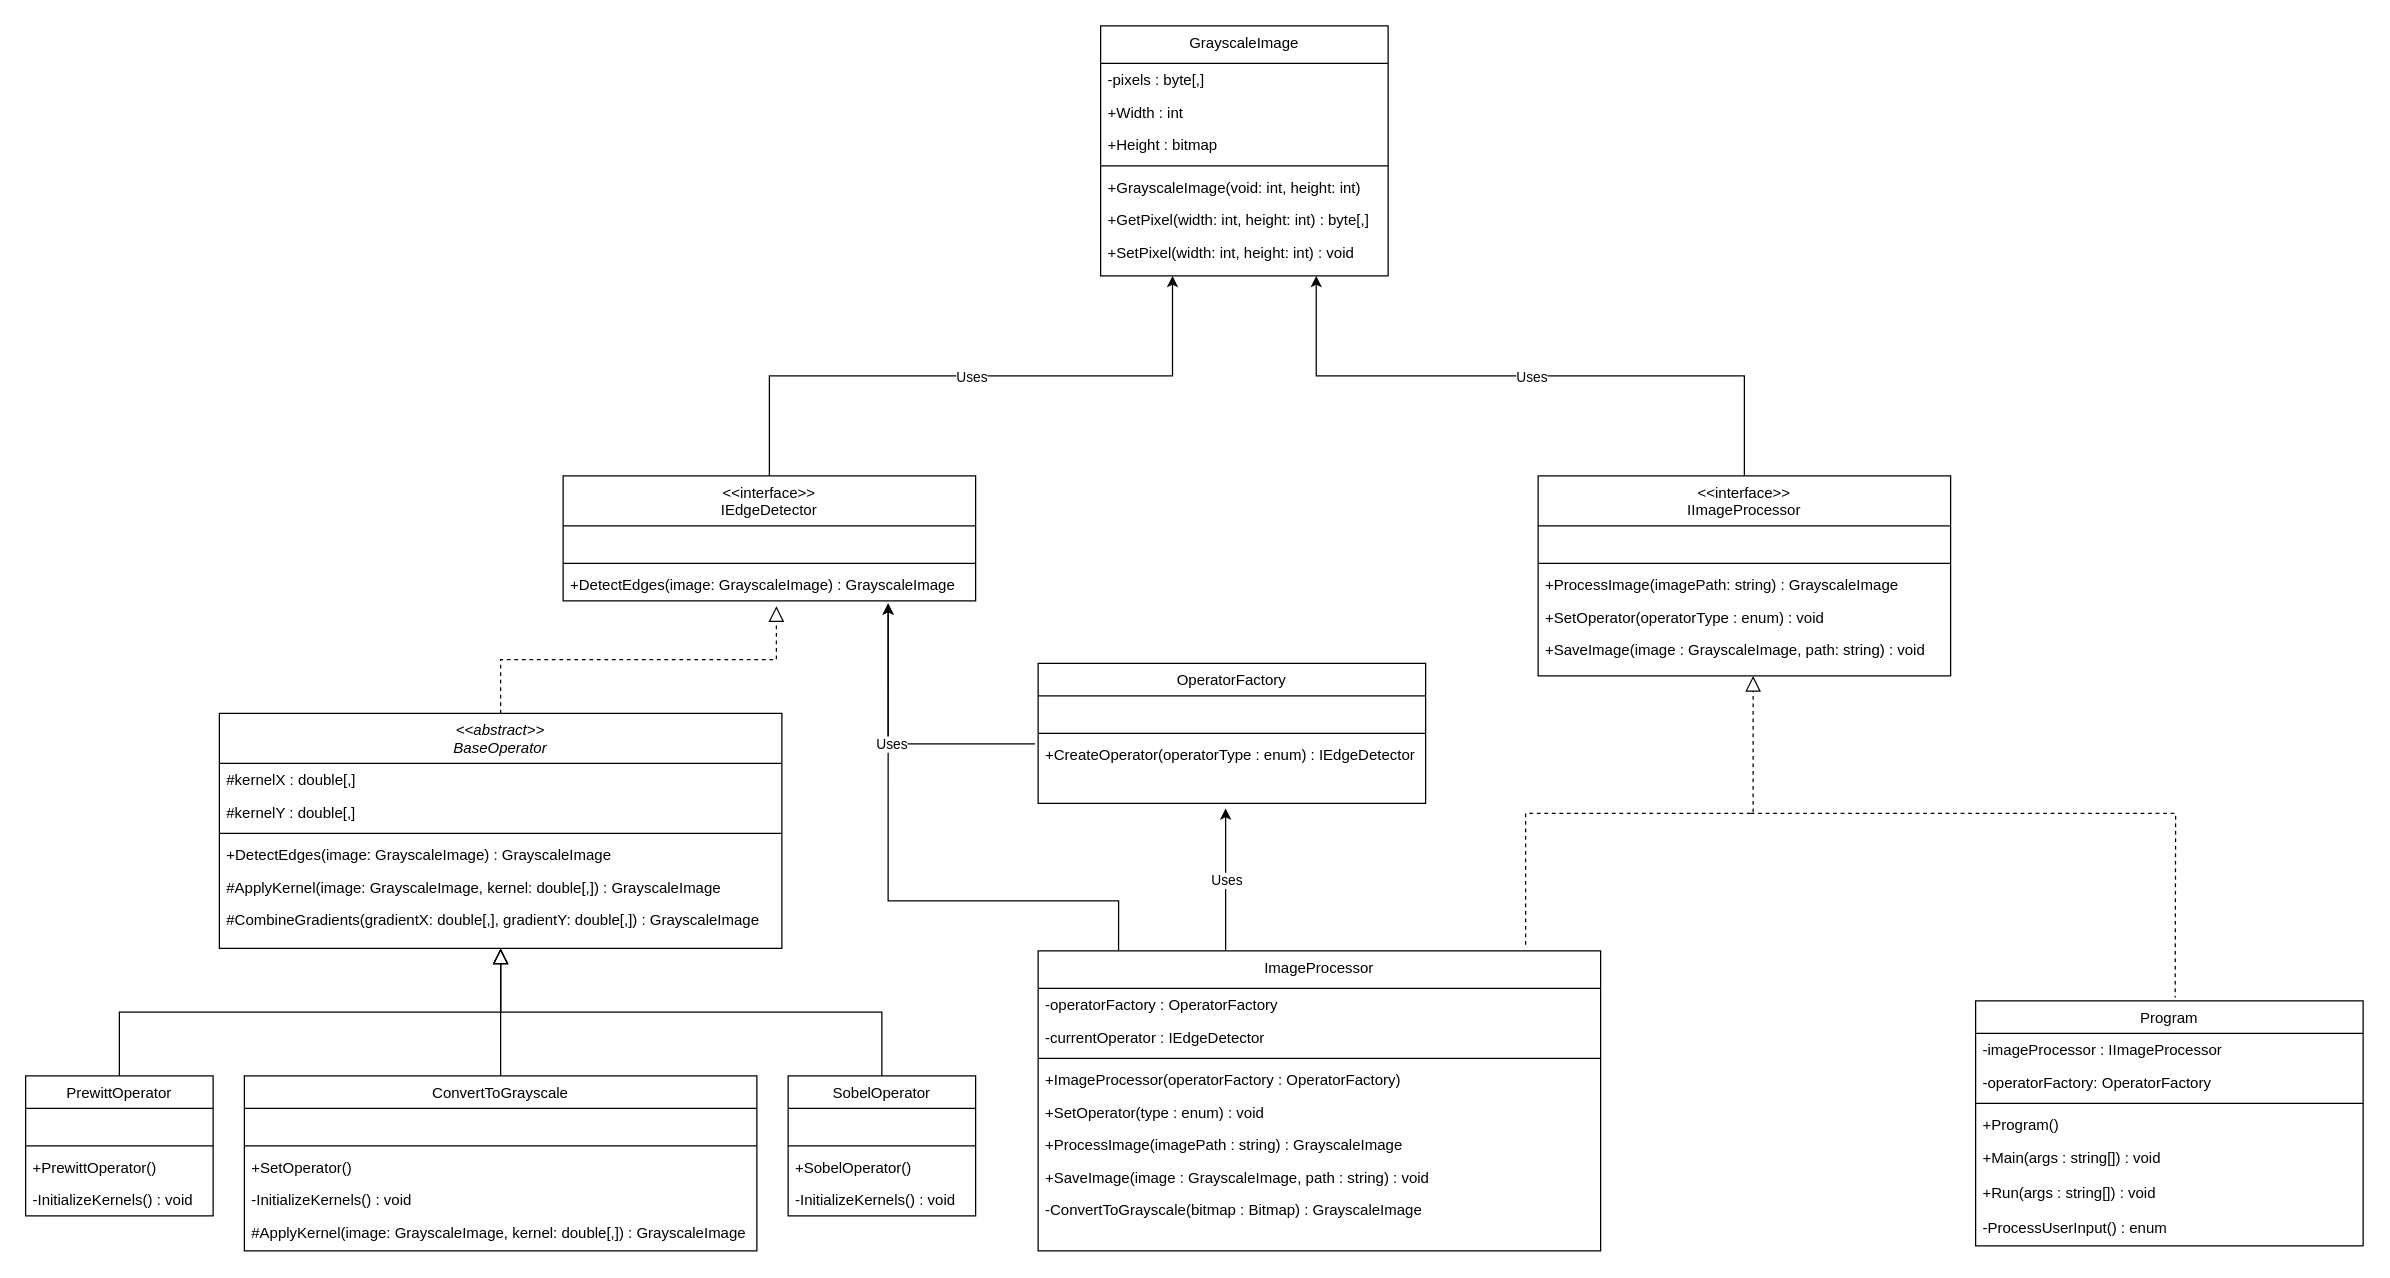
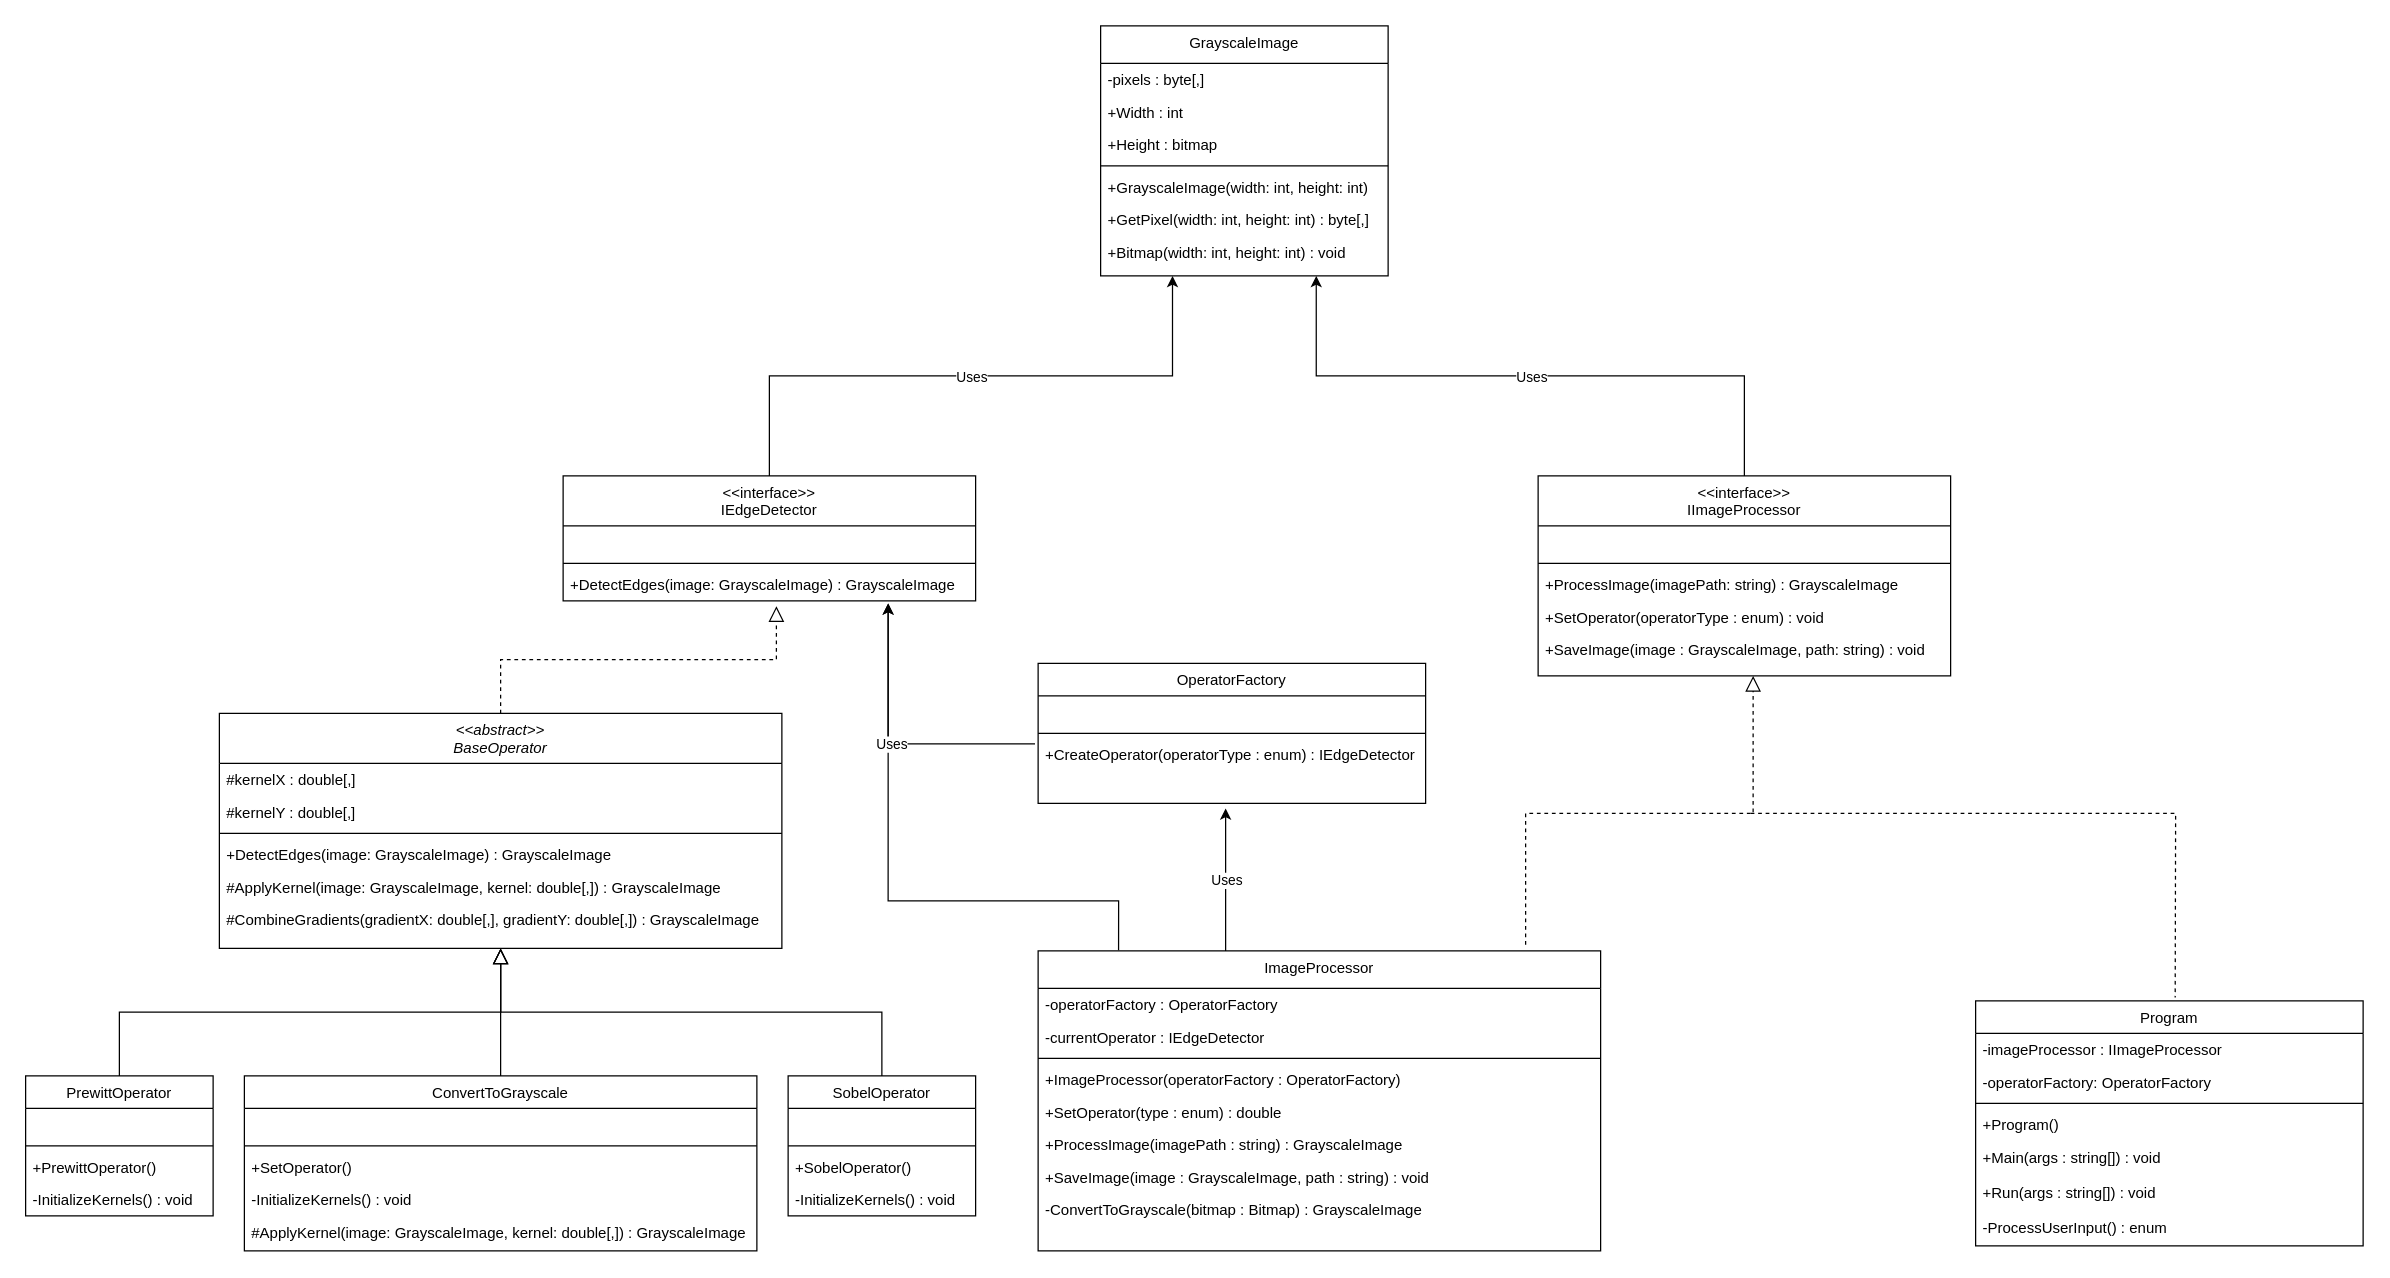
node "+GrayscaleImage(void: int, height: int)": label "+GrayscaleImage(void: int, height: int)" -> "+GrayscaleImage(width: int, height: int)"
node "+SetPixel(width: int, height: int) : void": label "+SetPixel(width: int, height: int) : void" -> "+Bitmap(width: int, height: int) : void"
node "+SetOperator(type : enum) : void": label "+SetOperator(type : enum) : void" -> "+SetOperator(type : enum) : double"
